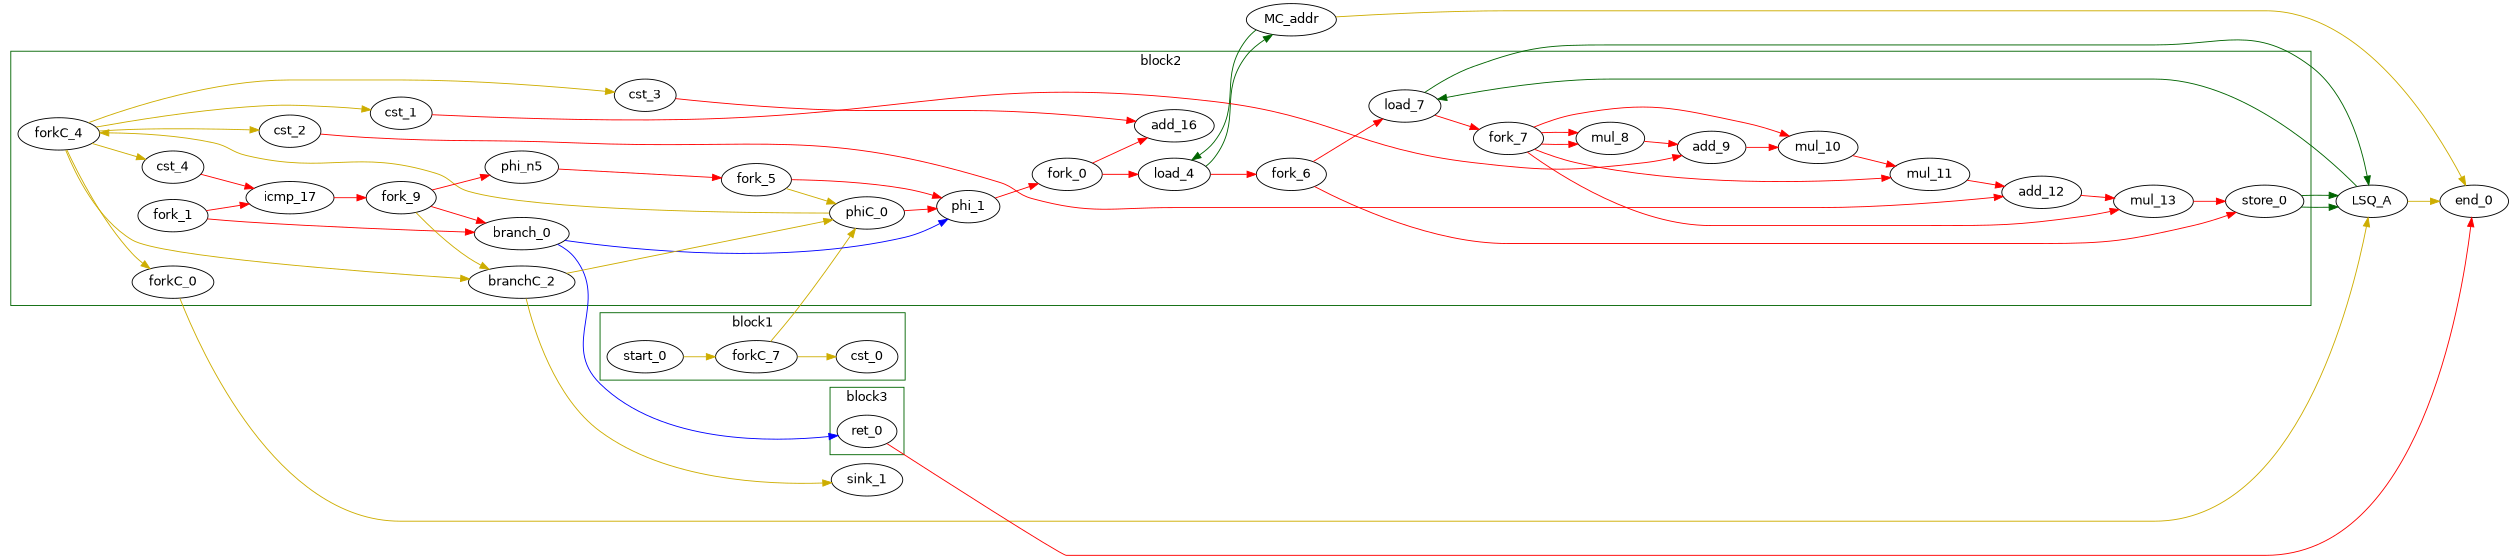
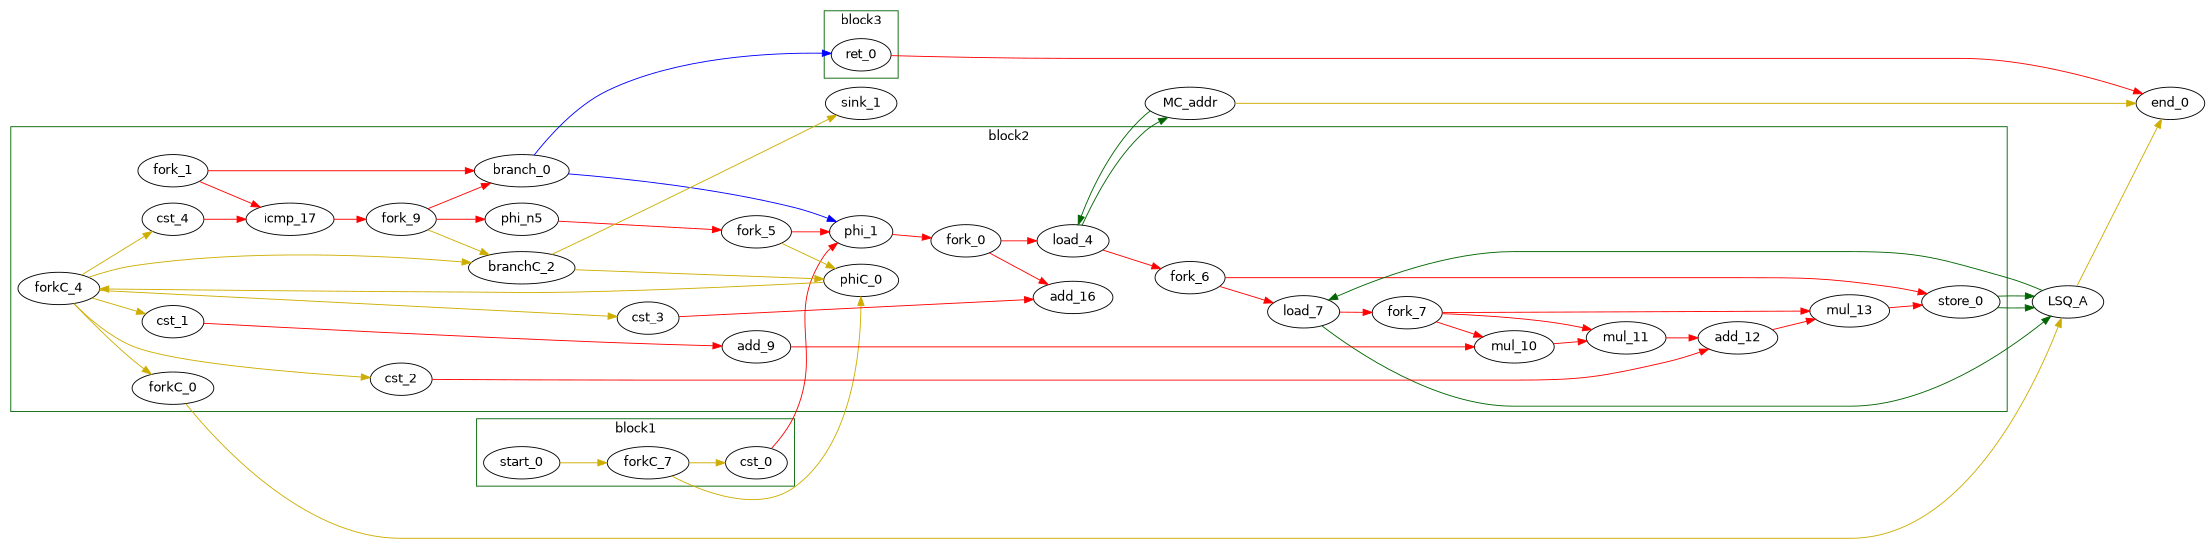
node "mul_8": removed
edge "phiC_0" -> "phi_1": now "cst_0" -> "phi_1"
